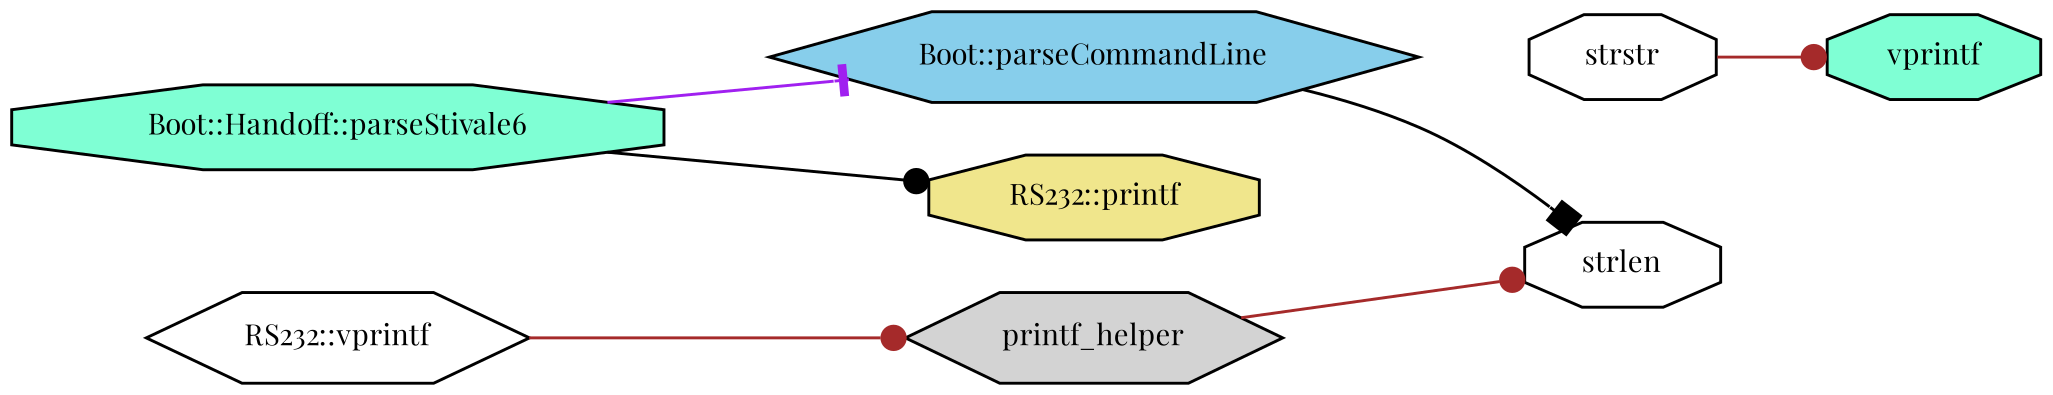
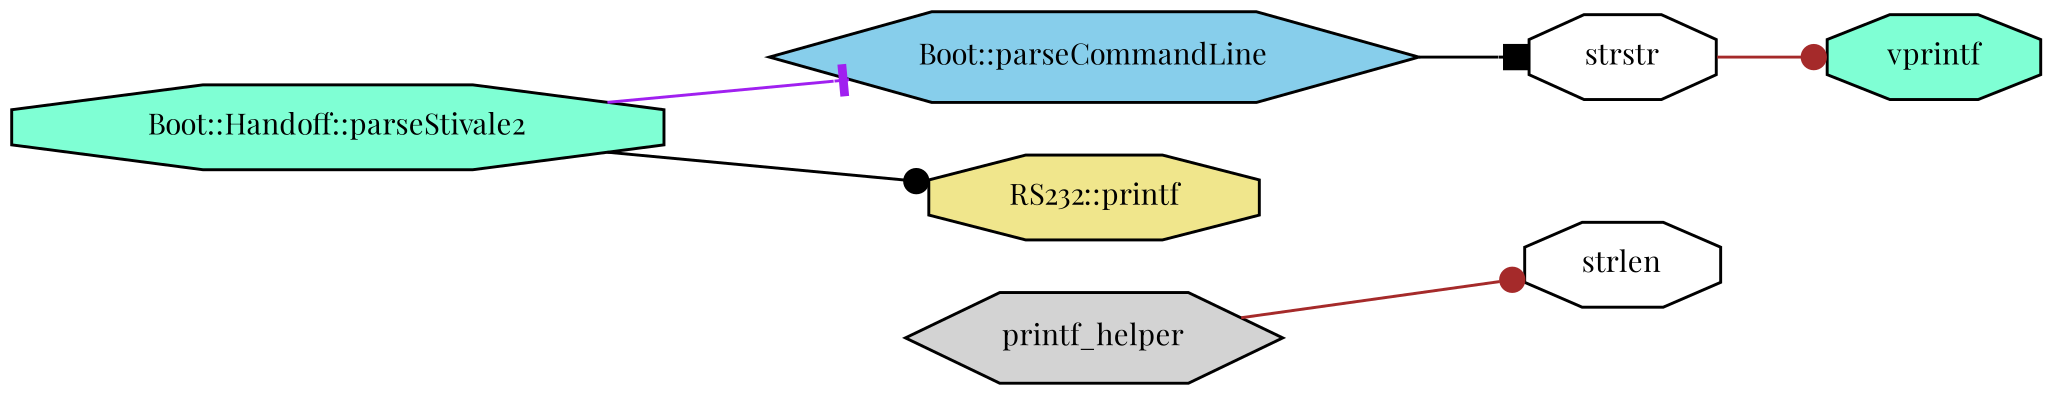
node "Boot::Handoff::parseStivale6": label "Boot::Handoff::parseStivale6" -> "Boot::Handoff::parseStivale2"
edge "Boot::parseCommandLine" -> "strlen": now "Boot::parseCommandLine" -> "strstr"
node "RS232::vprintf": removed
